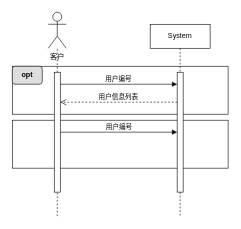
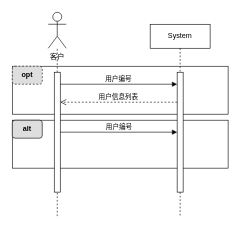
node "opt": style solid -> dashed
node "alt": added
